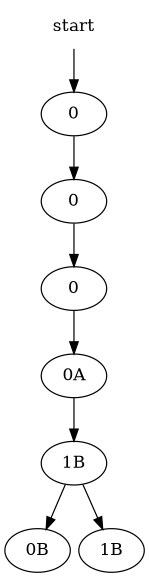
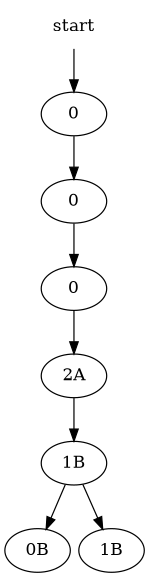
node "0A": label "0A" -> "2A"
